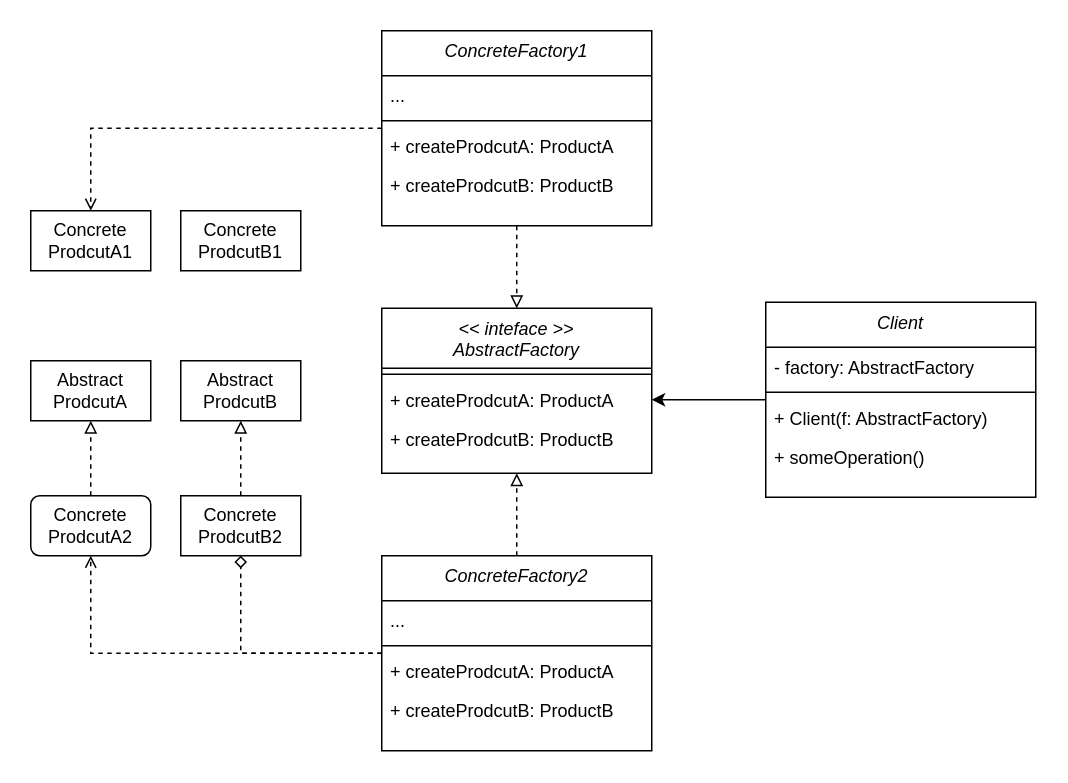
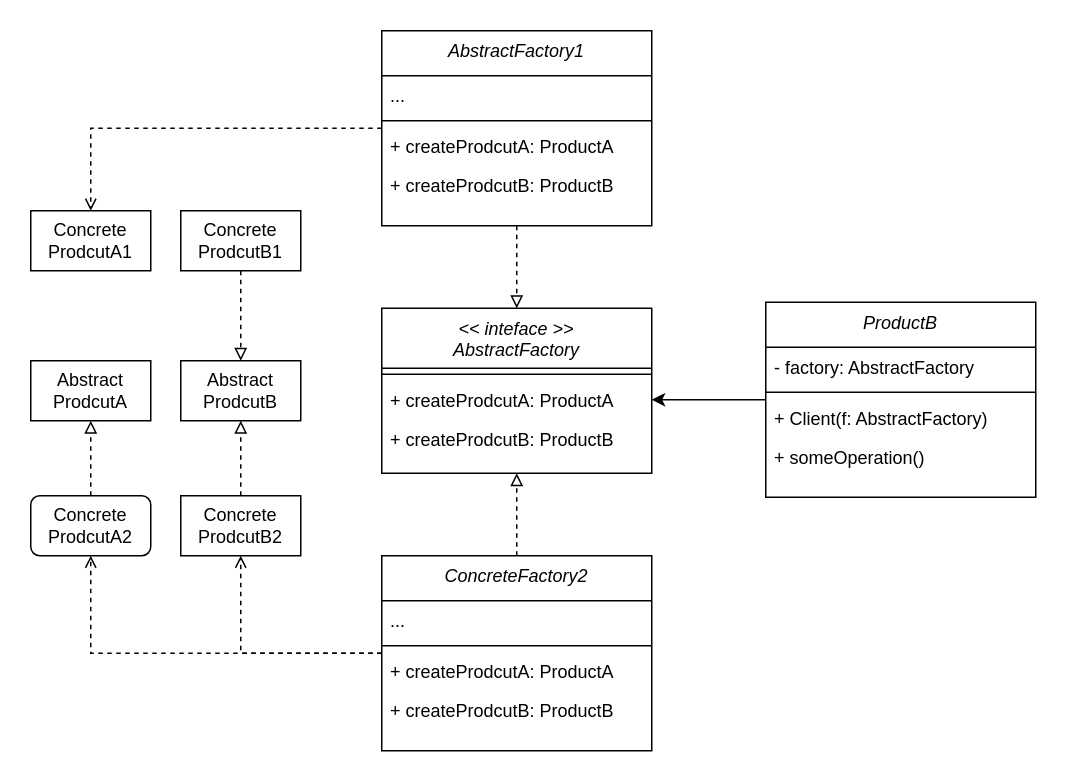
node "ConcreteFactory1": label "ConcreteFactory1" -> "AbstractFactory1"
edge "Concrete ProdcutB1" -> "Abstract ProdcutB": added
node "Client": label "Client" -> "ProductB"
edge "ConcreteFactory2" -> "Concrete ProdcutB2": arrowhead diamond -> open
